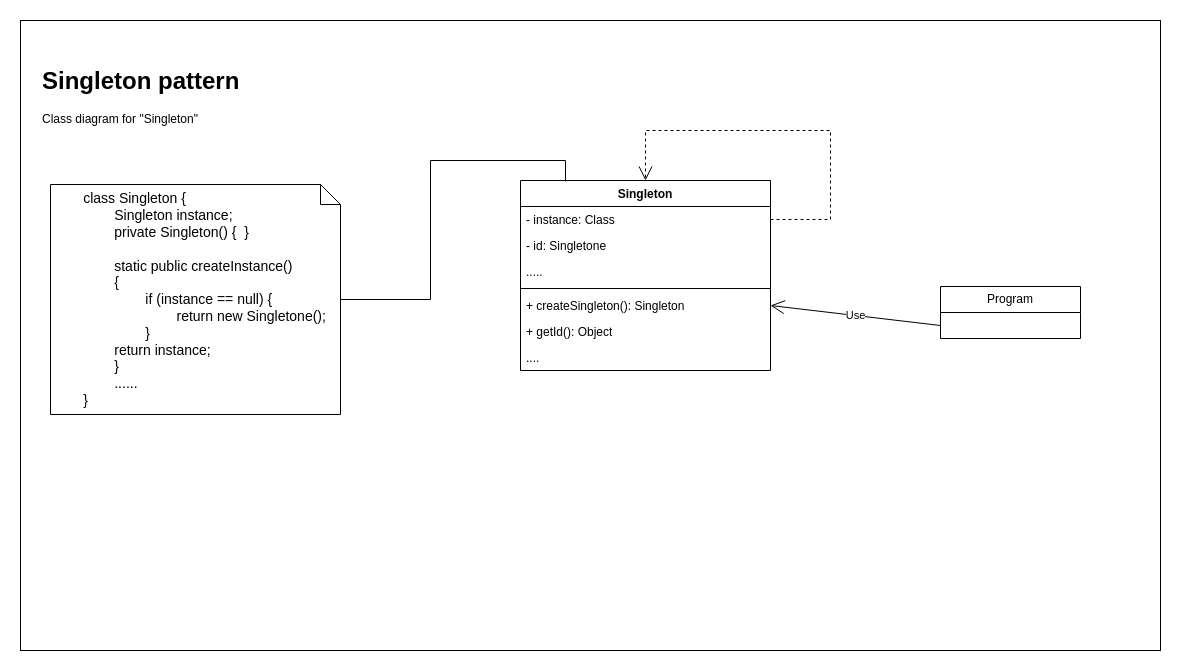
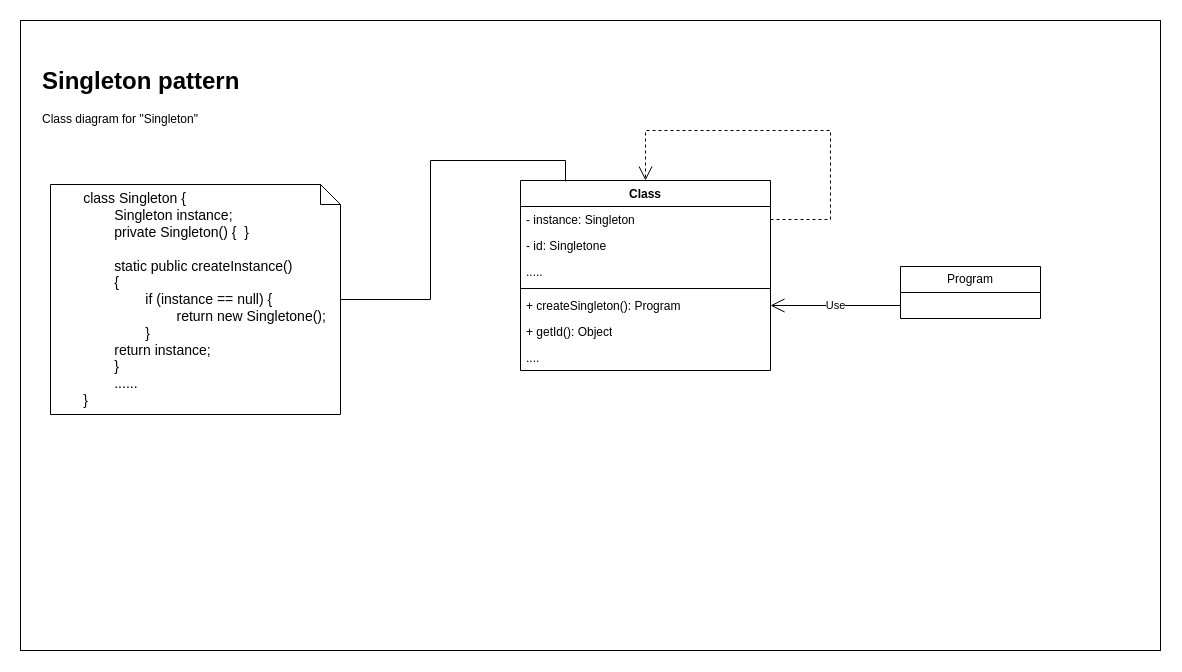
node "Singleton": label "Singleton" -> "Class"
node "- instance: Class": label "- instance: Class" -> "- instance: Singleton"
node "+ createSingleton(): Singleton": label "+ createSingleton(): Singleton" -> "+ createSingleton(): Program"
node "Program": moved (1011, 313) -> (971, 293)
